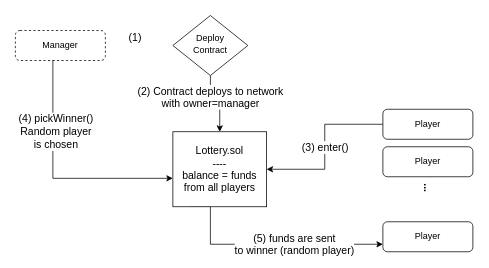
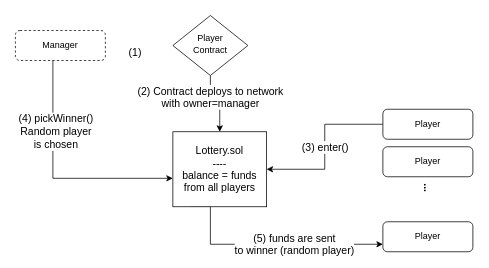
node "(1)": moved (135, 38) -> (135, 53)
node "Deploy Contract": label "Deploy Contract" -> "Player Contract"
